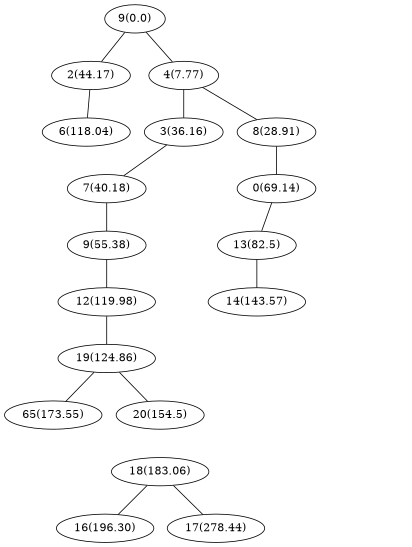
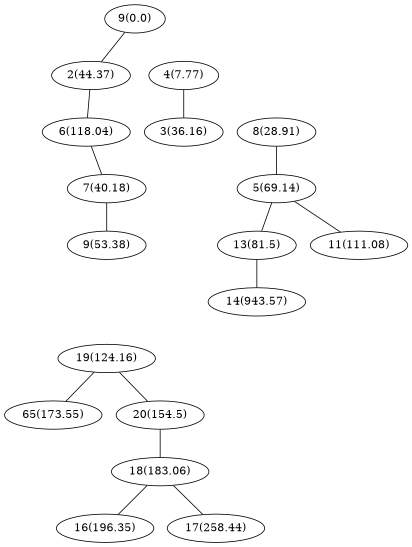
edge "9(0.0)" -- "4(7.77)": removed
node "2(44.17)": label "2(44.17)" -> "2(44.37)"
edge "4(7.77)" -- "8(28.91)": removed
edge "3(36.16)" -- "7(40.18)": now "6(118.04)" -- "7(40.18)"
node "0(69.14)": label "0(69.14)" -> "5(69.14)"
node "9(55.38)": label "9(55.38)" -> "9(53.38)"
node "13(82.5)": label "13(82.5)" -> "13(81.5)"
node "11(111.08)": added
node "12(119.98)": removed
node "14(143.57)": label "14(143.57)" -> "14(943.57)"
node "19(124.86)": label "19(124.86)" -> "19(124.16)"
edge "20(154.5)" -- "18(183.06)": added
node "16(196.30)": label "16(196.30)" -> "16(196.35)"
node "17(278.44)": label "17(278.44)" -> "17(258.44)"
